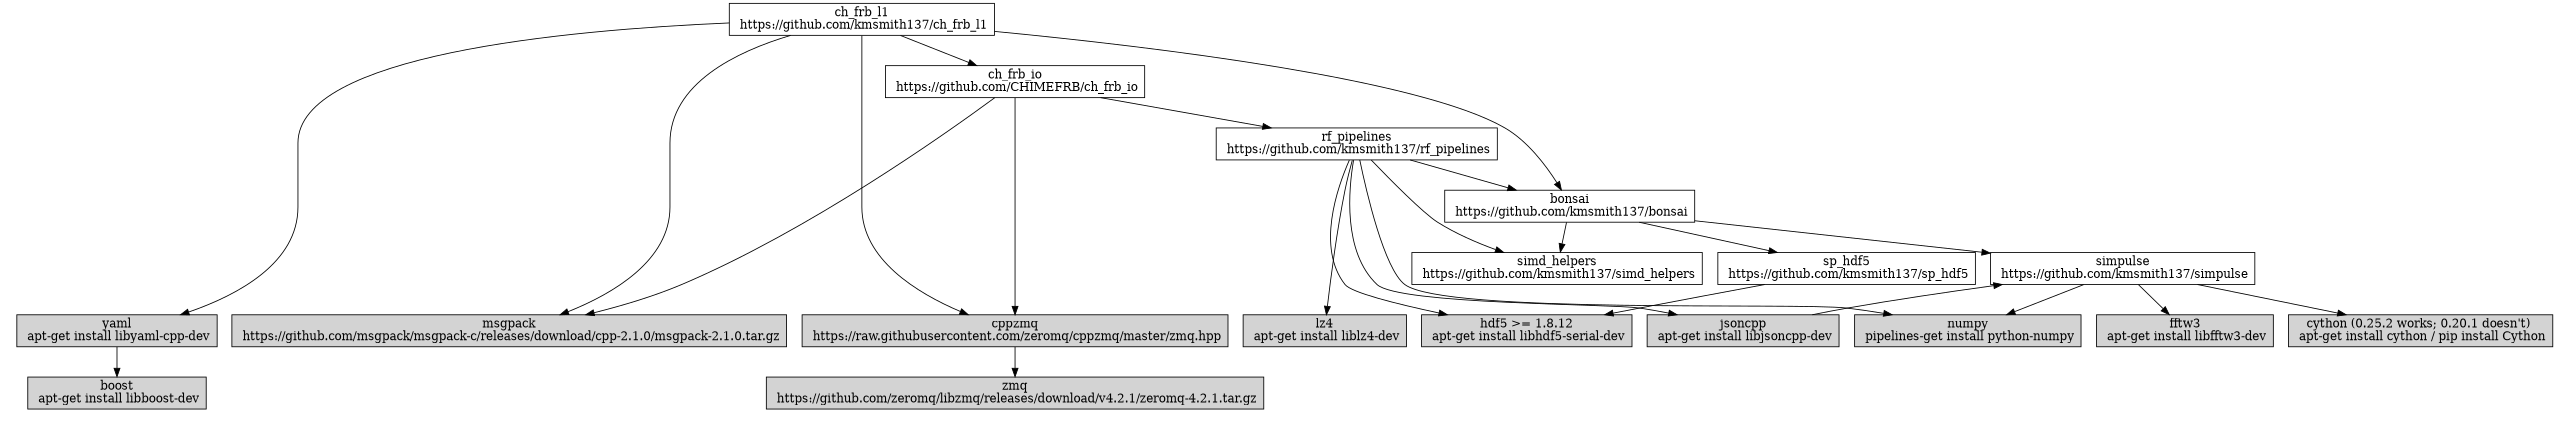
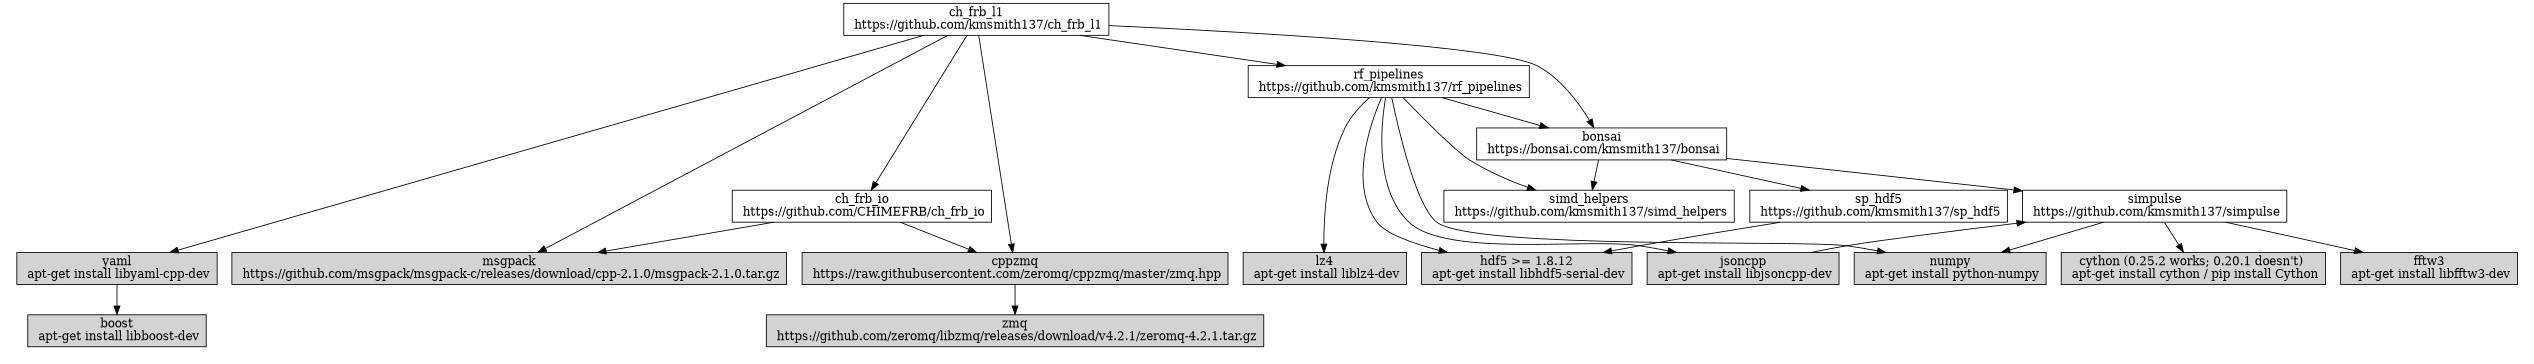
edge "ch_frb_io https://github.com/CHIMEFRB/ch_frb_io" -> "rf_pipelines https://github.com/kmsmith137/rf_pipelines": now "ch_frb_l1 https://github.com/kmsmith137/ch_frb_l1" -> "rf_pipelines https://github.com/kmsmith137/rf_pipelines"
node "bonsai https://github.com/kmsmith137/bonsai": label "bonsai https://github.com/kmsmith137/bonsai" -> "bonsai https://bonsai.com/kmsmith137/bonsai"
node "numpy pipelines-get install python-numpy": label "numpy pipelines-get install python-numpy" -> "numpy apt-get install python-numpy"
